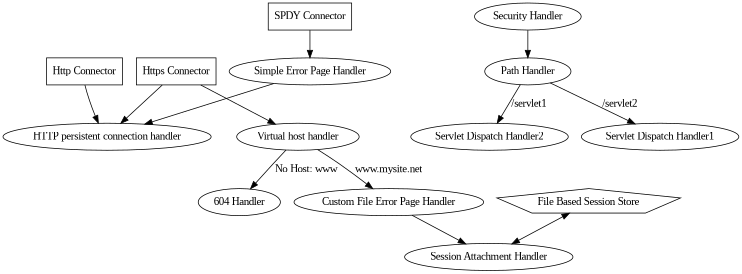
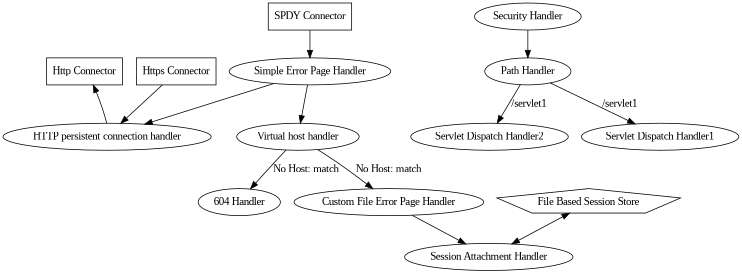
edge "Http Connector" -> "HTTP persistent connection handler": reversed
edge "Https Connector" -> "Virtual host handler": now "Simple Error Page Handler" -> "Virtual host handler"
edge "Path Handler" -> "Servlet Dispatch Handler1": label "/servlet2" -> "/servlet1"
edge "Virtual host handler" -> "604 Handler": label "No Host: www" -> "No Host: match"
edge "Virtual host handler" -> "Custom File Error Page Handler": label "www.mysite.net" -> "No Host: match"
